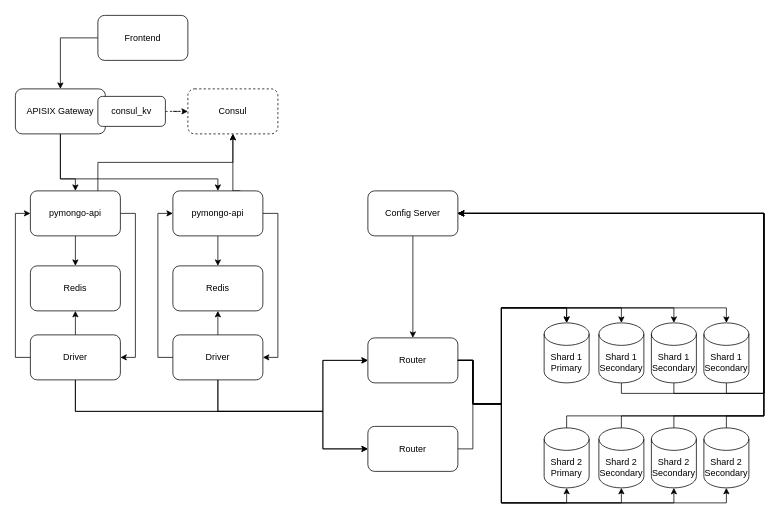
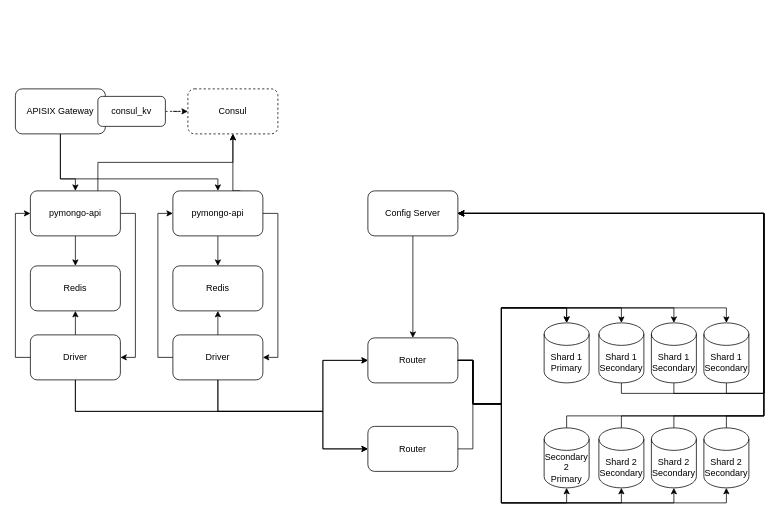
node "Frontend": removed
edge "Frontend" -> "APISIX Gateway": removed
node "Shard 2 Primary": label "Shard 2 Primary" -> "Secondary 2 Primary"
